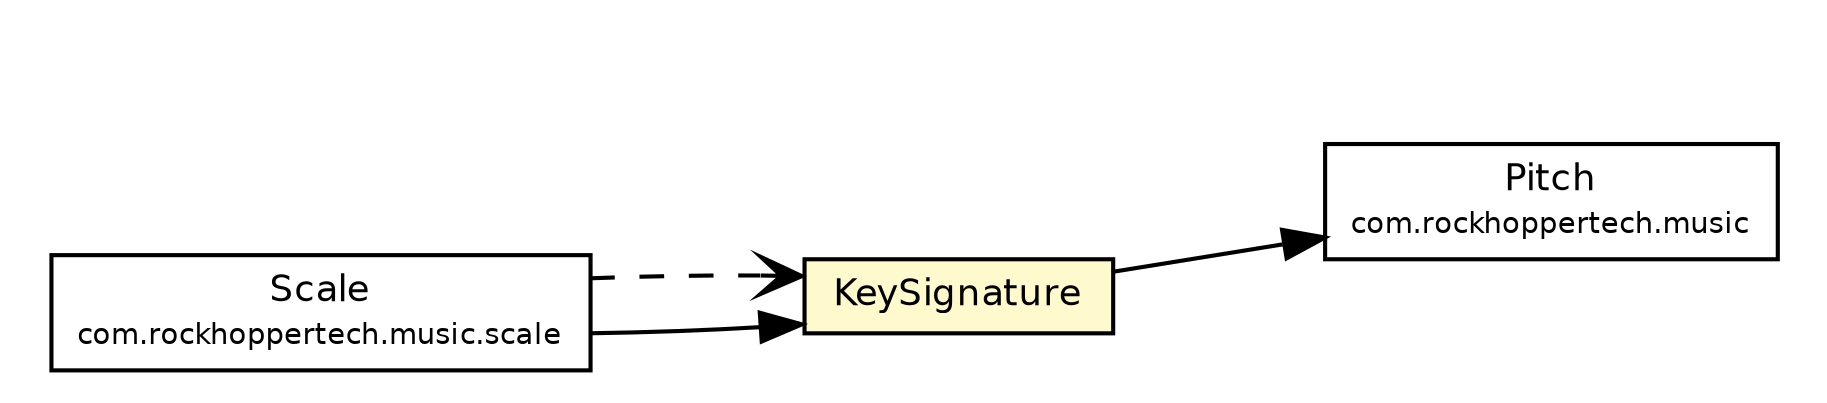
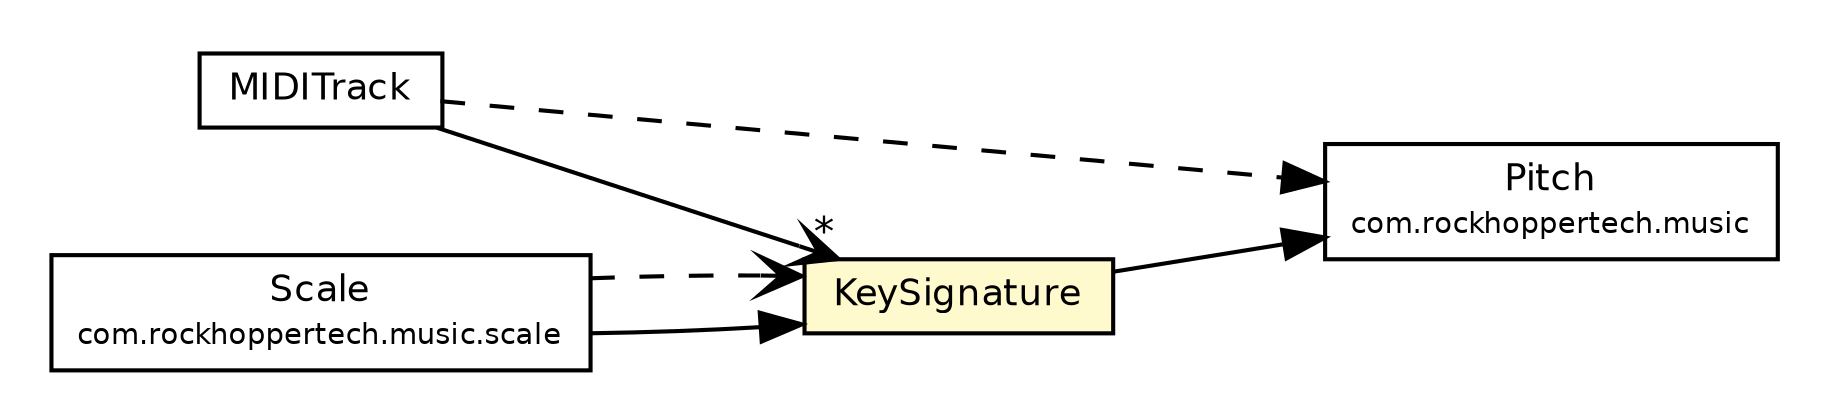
node "MIDITrack": added
